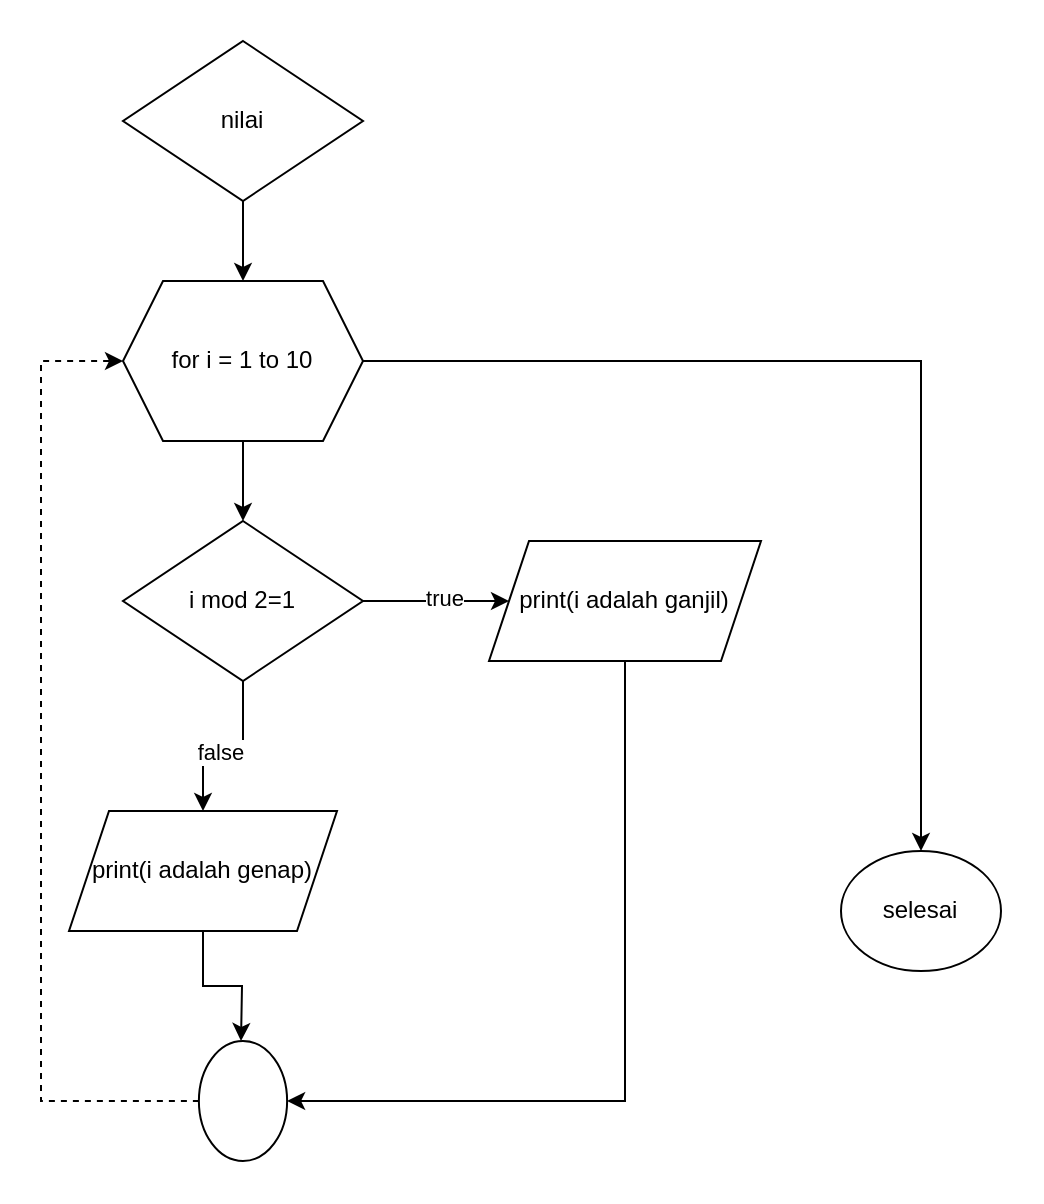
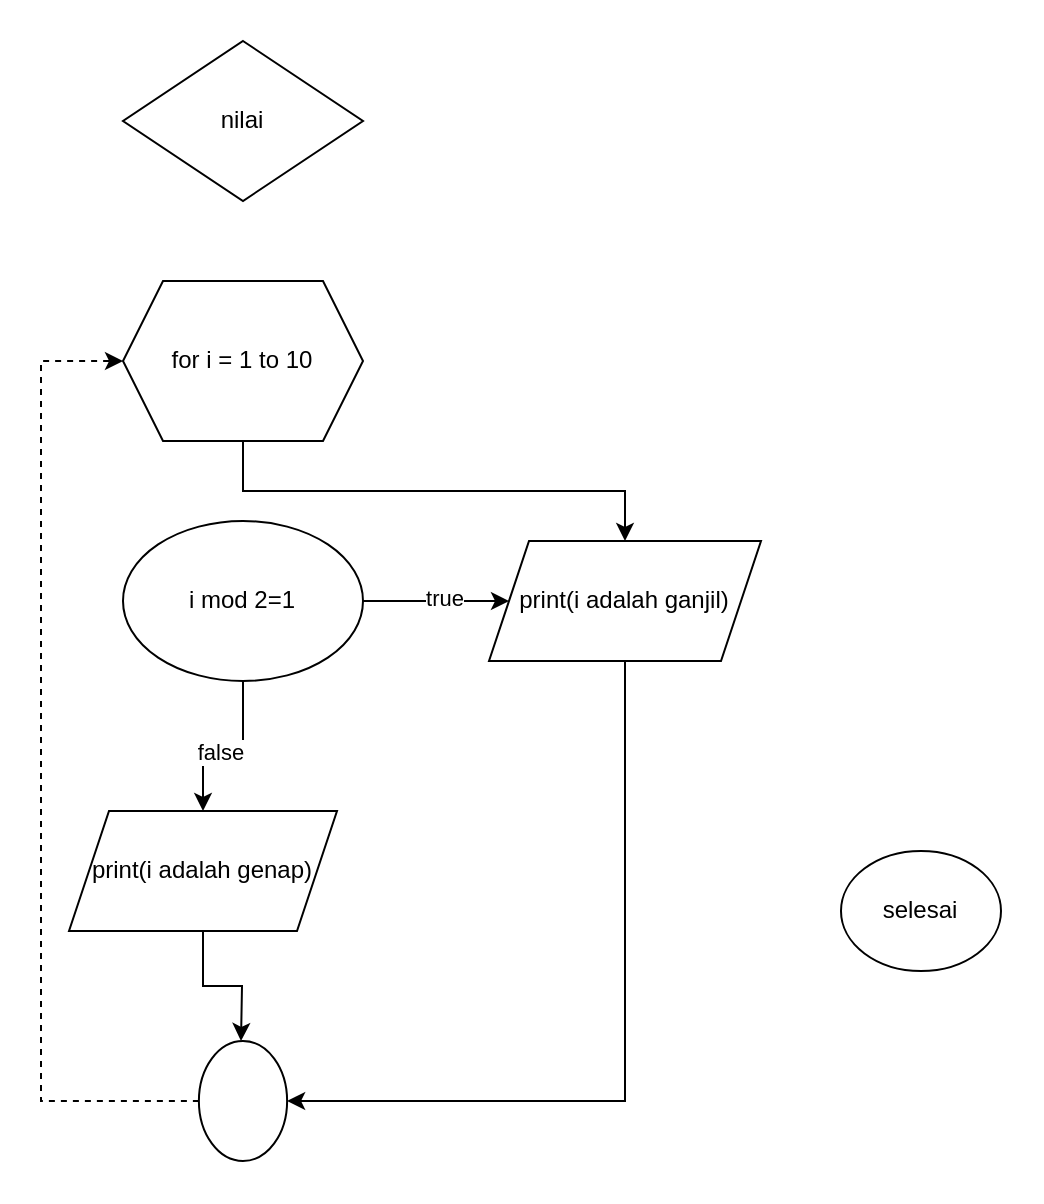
edge "nilai" -> "for i = 1 to 10": removed
edge "for i = 1 to 10" -> "selesai": removed
edge "for i = 1 to 10" -> "i mod 2=1": now "for i = 1 to 10" -> "print(i adalah ganjil)"
node "i mod 2=1": shape diamond -> ellipse
